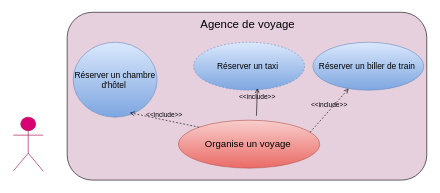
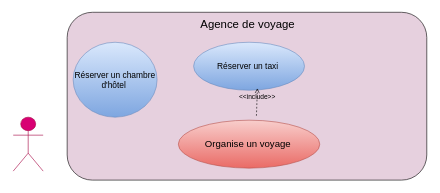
node "Réserver un taxi": style dashed -> solid
node "Réserver un biller de train": removed
edge "Organise un voyage" -> "Réserver un taxi": style solid -> dashed
edge "Organise un voyage" -> "Réserver un biller de train": removed, label "<<include>>"
edge "Organise un voyage" -> "Réserver un chambre d'hôtel": removed, label "<<include>>"
